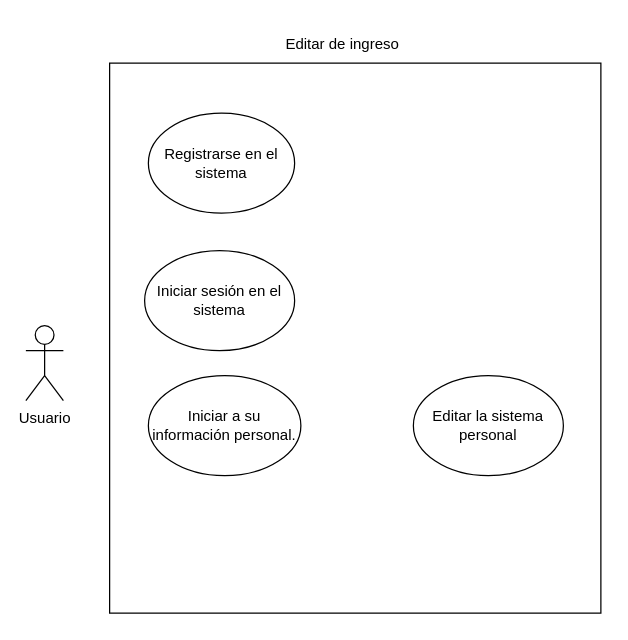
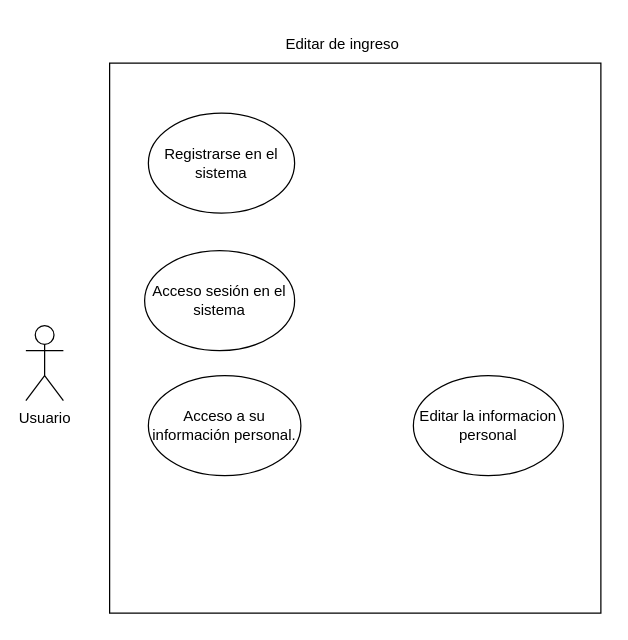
node "Iniciar sesión en el sistema": label "Iniciar sesión en el sistema" -> "Acceso sesión en el sistema"
node "Iniciar a su información personal.": label "Iniciar a su información personal." -> "Acceso a su información personal."
node "Editar la sistema personal": label "Editar la sistema personal" -> "Editar la informacion personal"
